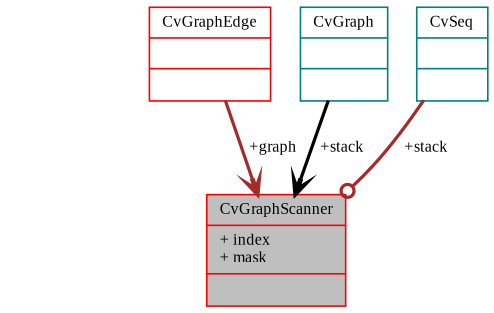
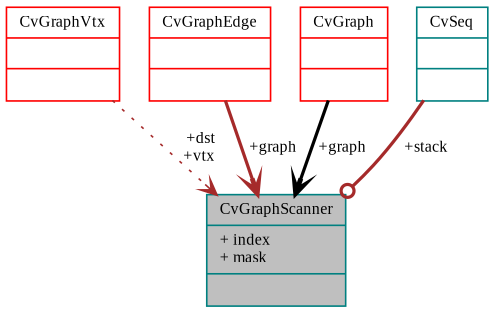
node "CvGraphVtx": added
node "CvGraph": color teal -> red
edge "CvGraph" -> "CvGraphScanner": label " +stack" -> " +graph"
node "CvGraphScanner": color red -> teal
